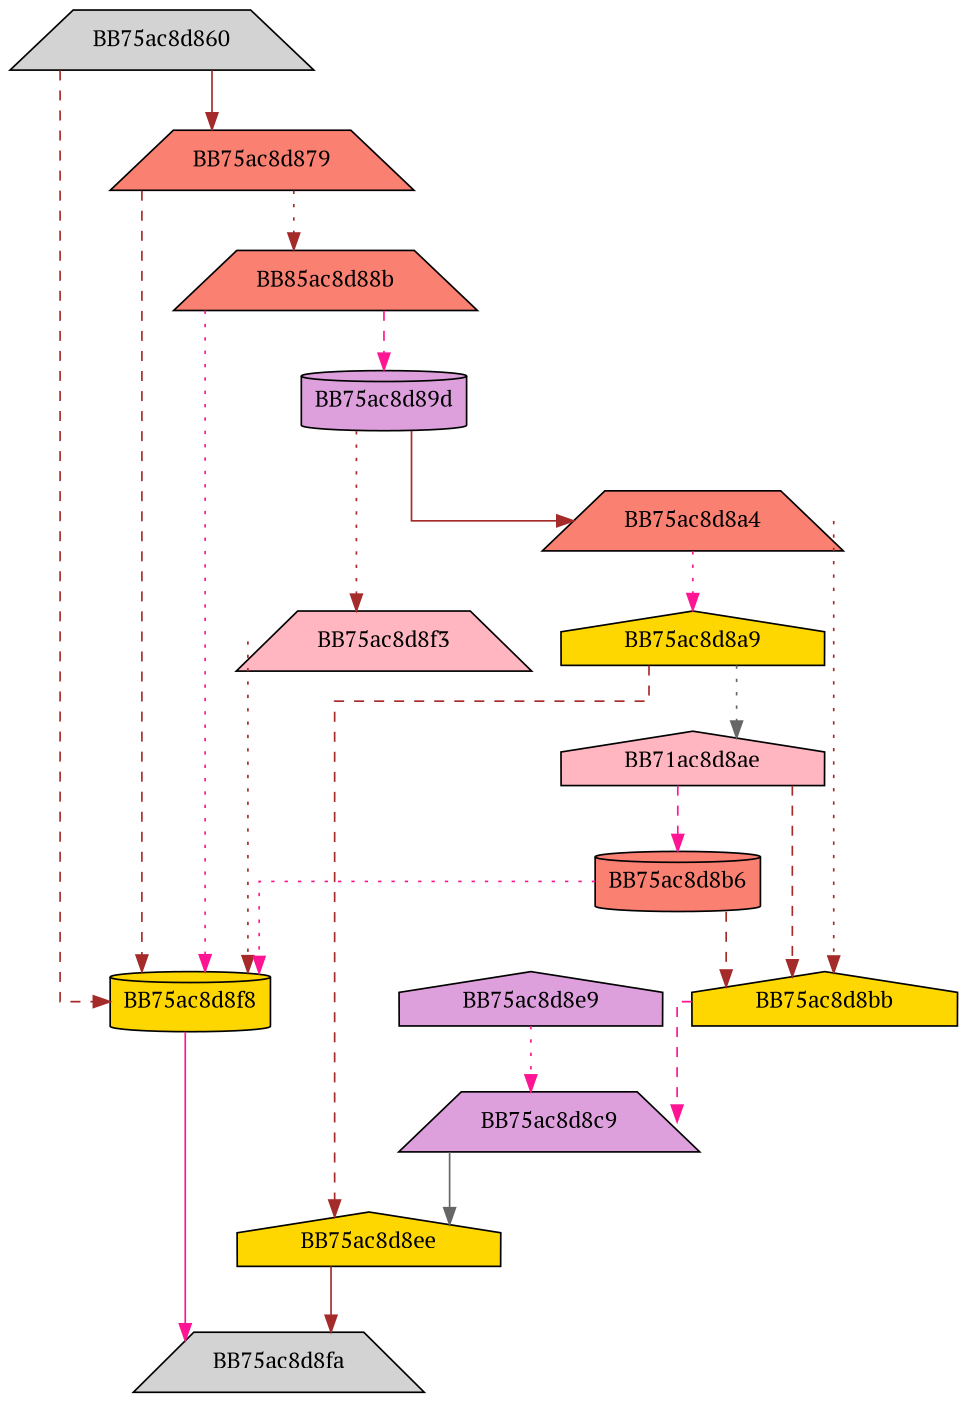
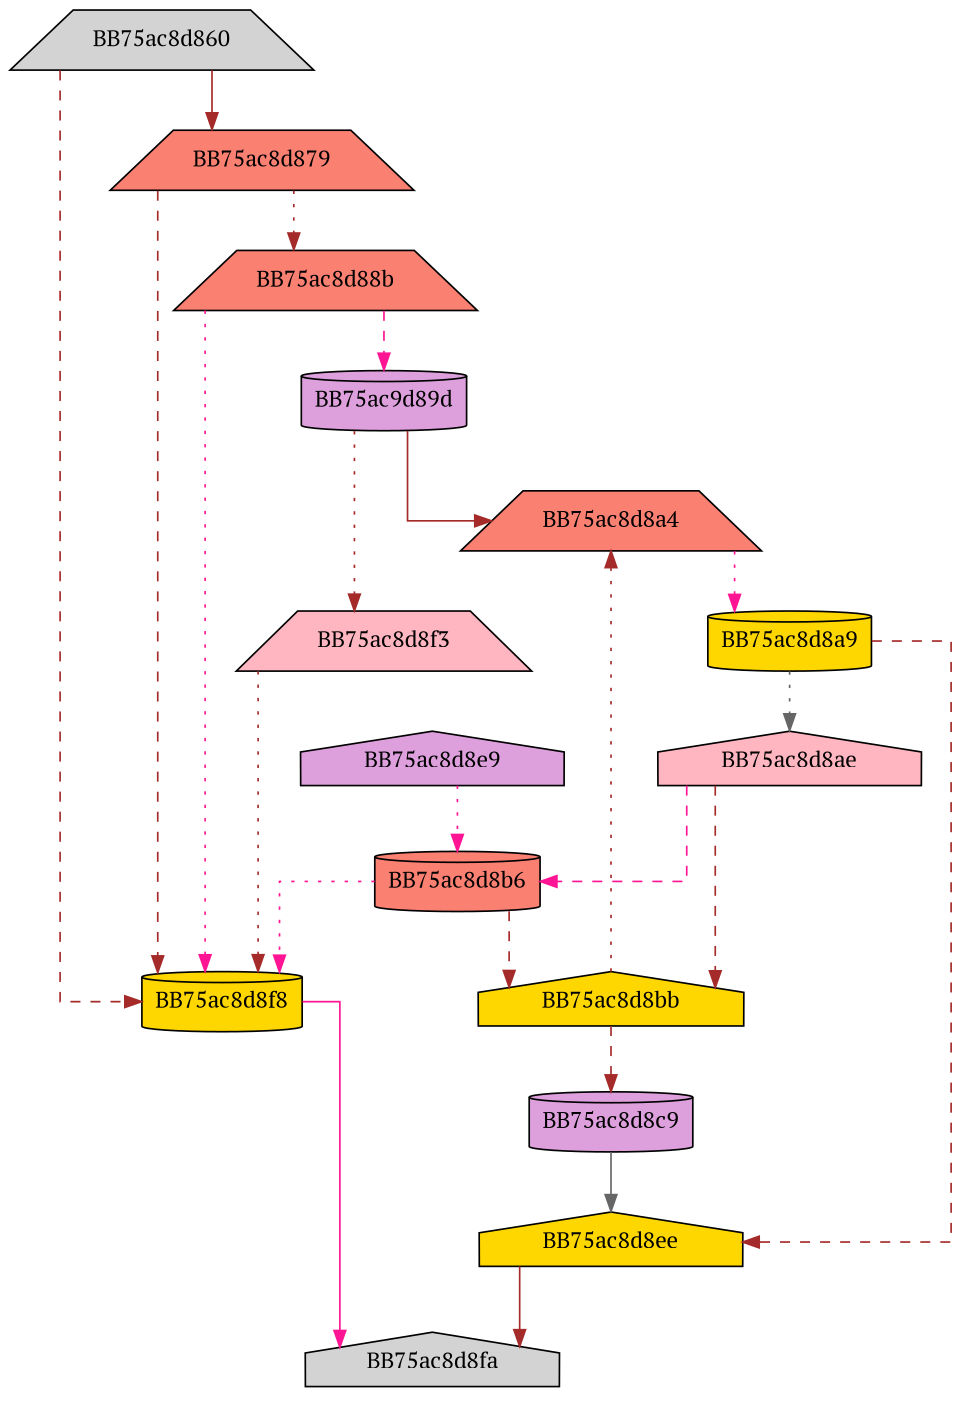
node "BB85ac8d88b": label "BB85ac8d88b" -> "BB75ac8d88b"
node "BB75ac8d89d": label "BB75ac8d89d" -> "BB75ac9d89d"
node "BB75ac8d8a9": shape house -> cylinder
edge "BB75ac8d8a4" -> "BB75ac8d8bb": reversed
node "BB71ac8d8ae": label "BB71ac8d8ae" -> "BB75ac8d8ae"
edge "BB75ac8d8bb" -> "BB75ac8d8c9": color deeppink -> brown
edge "BB75ac8d8e9" -> "BB75ac8d8c9": now "BB75ac8d8e9" -> "BB75ac8d8b6"
node "BB75ac8d8c9": shape trapezium -> cylinder
node "BB75ac8d8fa": shape trapezium -> house
